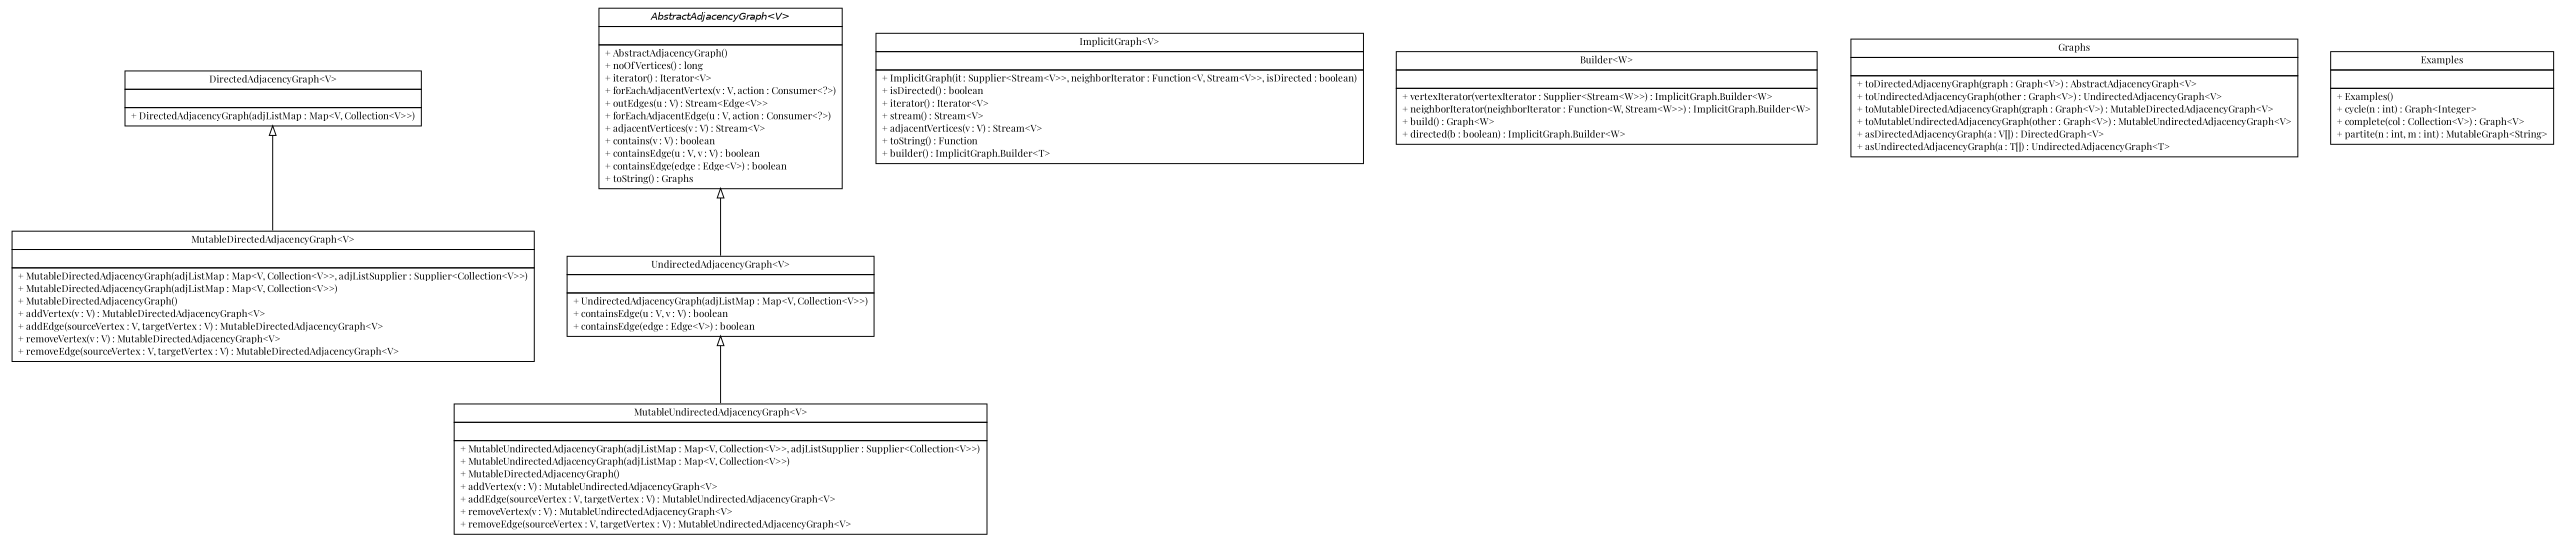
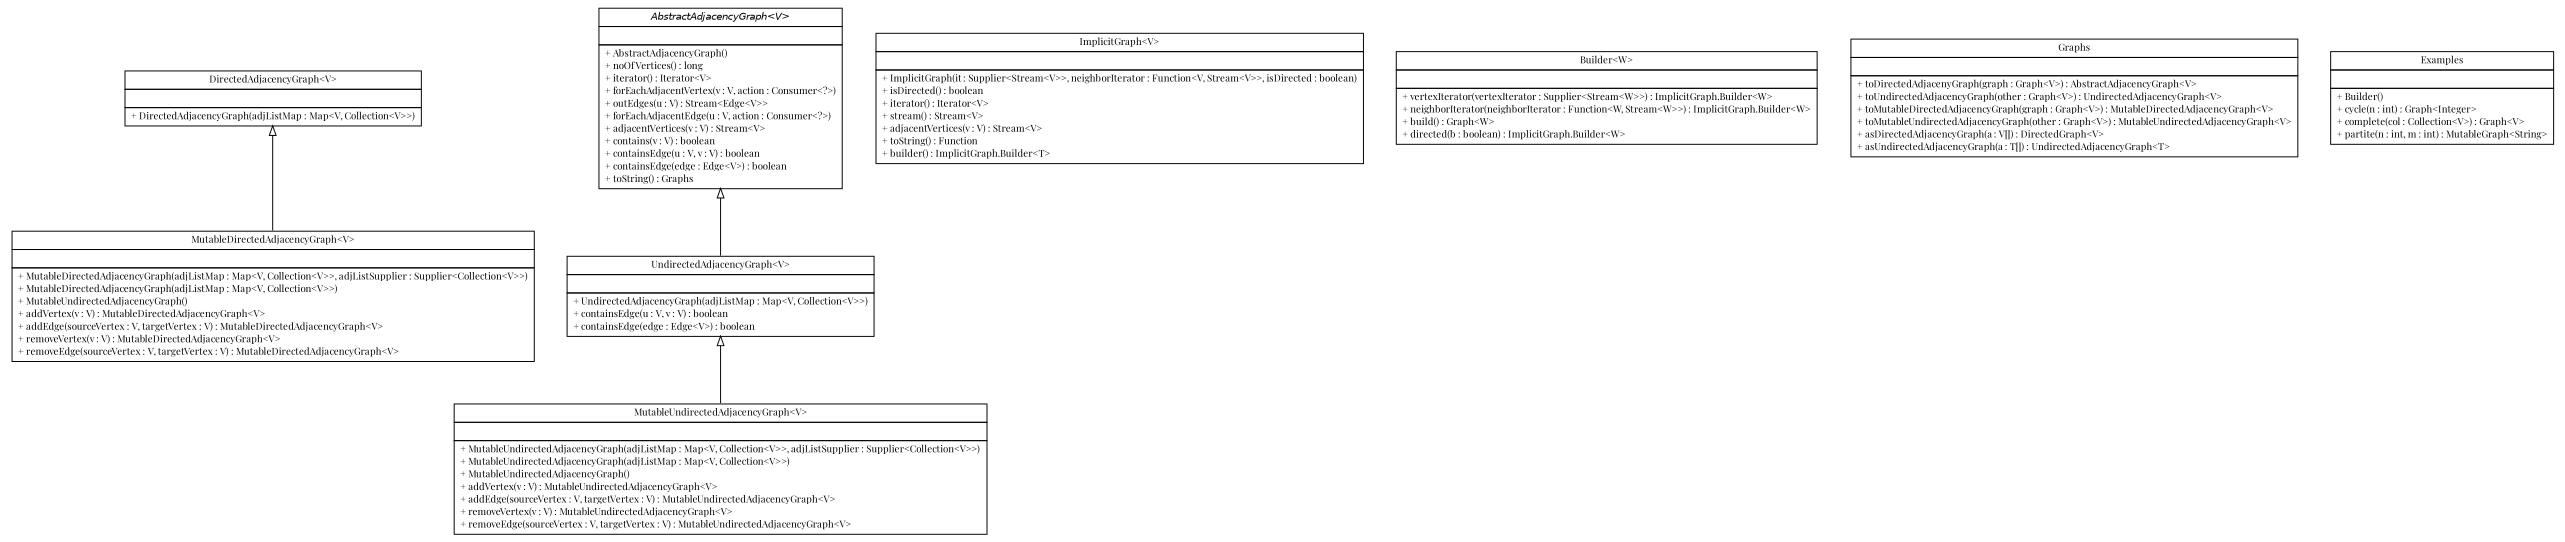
node "Examples": text "+ Examples()" -> "+ Builder()"
node "MutableDirectedAdjacencyGraph<V>": text "+ MutableDirectedAdjacencyGraph()" -> "+ MutableUndirectedAdjacencyGraph()"
node "MutableUndirectedAdjacencyGraph<V>": text "+ MutableDirectedAdjacencyGraph()" -> "+ MutableUndirectedAdjacencyGraph()"
